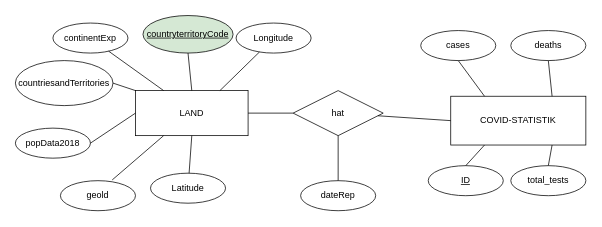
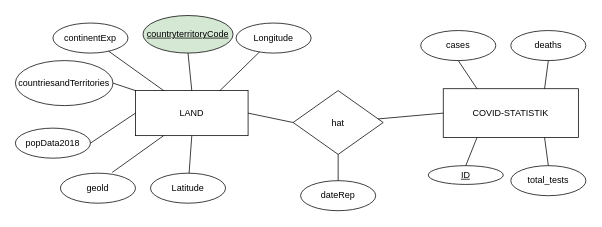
node "hat": size 90x45 -> 90x64
node "COVID-STATISTIK": moved (518, 120) -> (510, 113)
node "ID": size 75x30 -> 75x19
node "geold": moved (98, 195) -> (98, 188)
